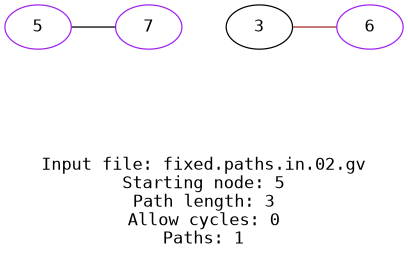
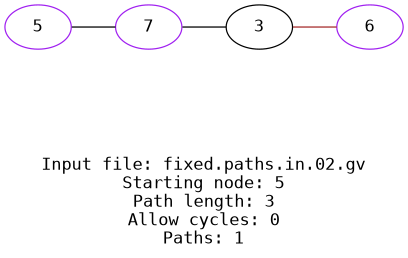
edge "7" -- "3": added
